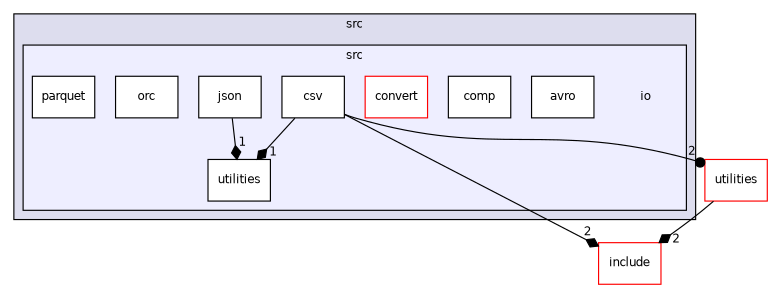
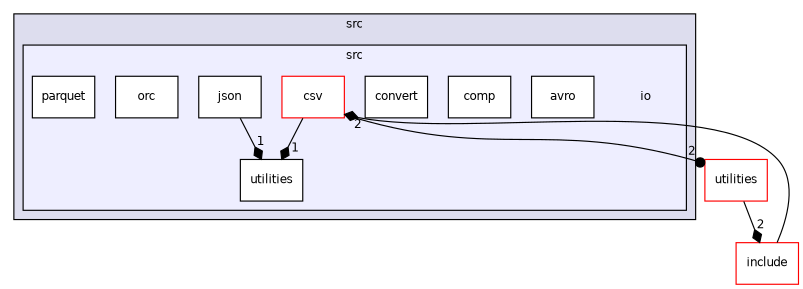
node "csv": color black -> red
node "convert": color red -> black
edge "csv" -> "include": reversed
